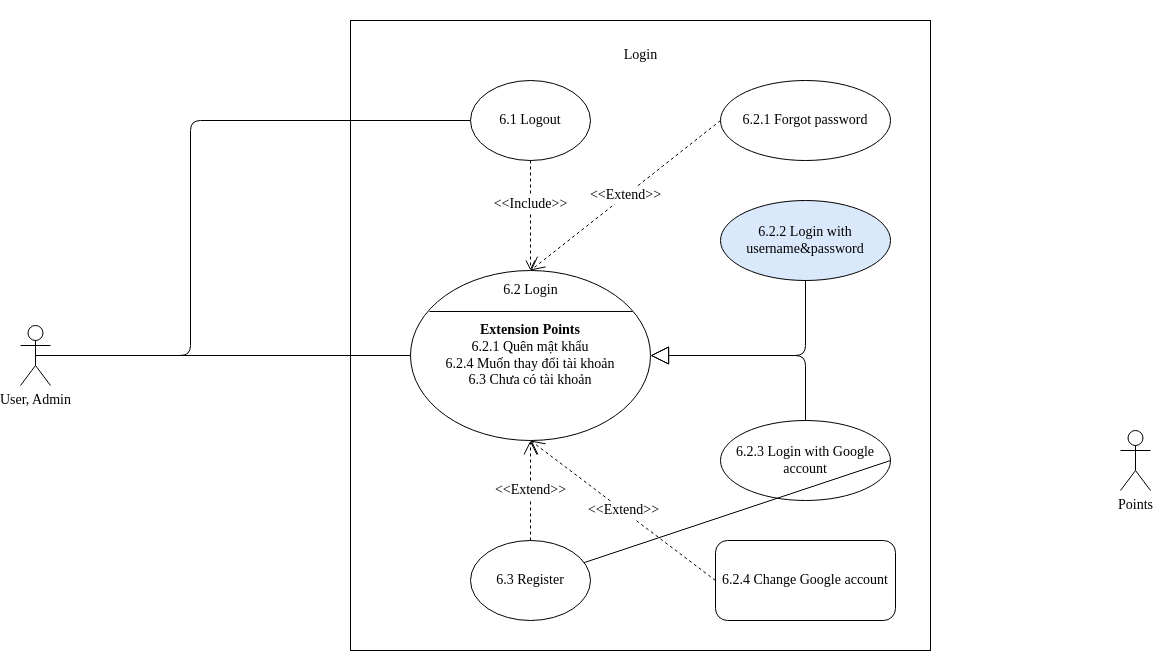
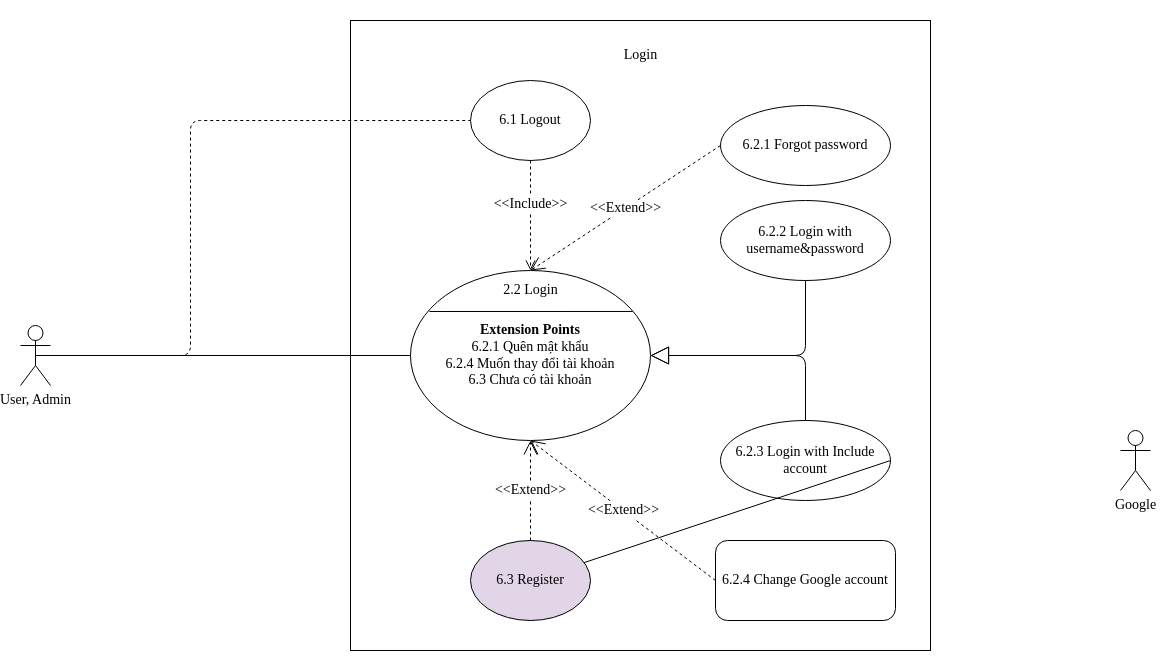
edge "6.1 Logout" -- "User, Admin": style solid -> dashed
node "6.2.1 Forgot password": moved (806, 121) -> (806, 146)
node "6.2.2 Login with username&password": fillcolor #dae8fc -> #ffffff
node "6.2 Login": label "6.2 Login" -> "2.2 Login"
node "6.2.3 Login with Google account": label "6.2.3 Login with Google account" -> "6.2.3 Login with Include account"
node "Points": label "Points" -> "Google"
node "6.3 Register": fillcolor #ffffff -> #e1d5e7
